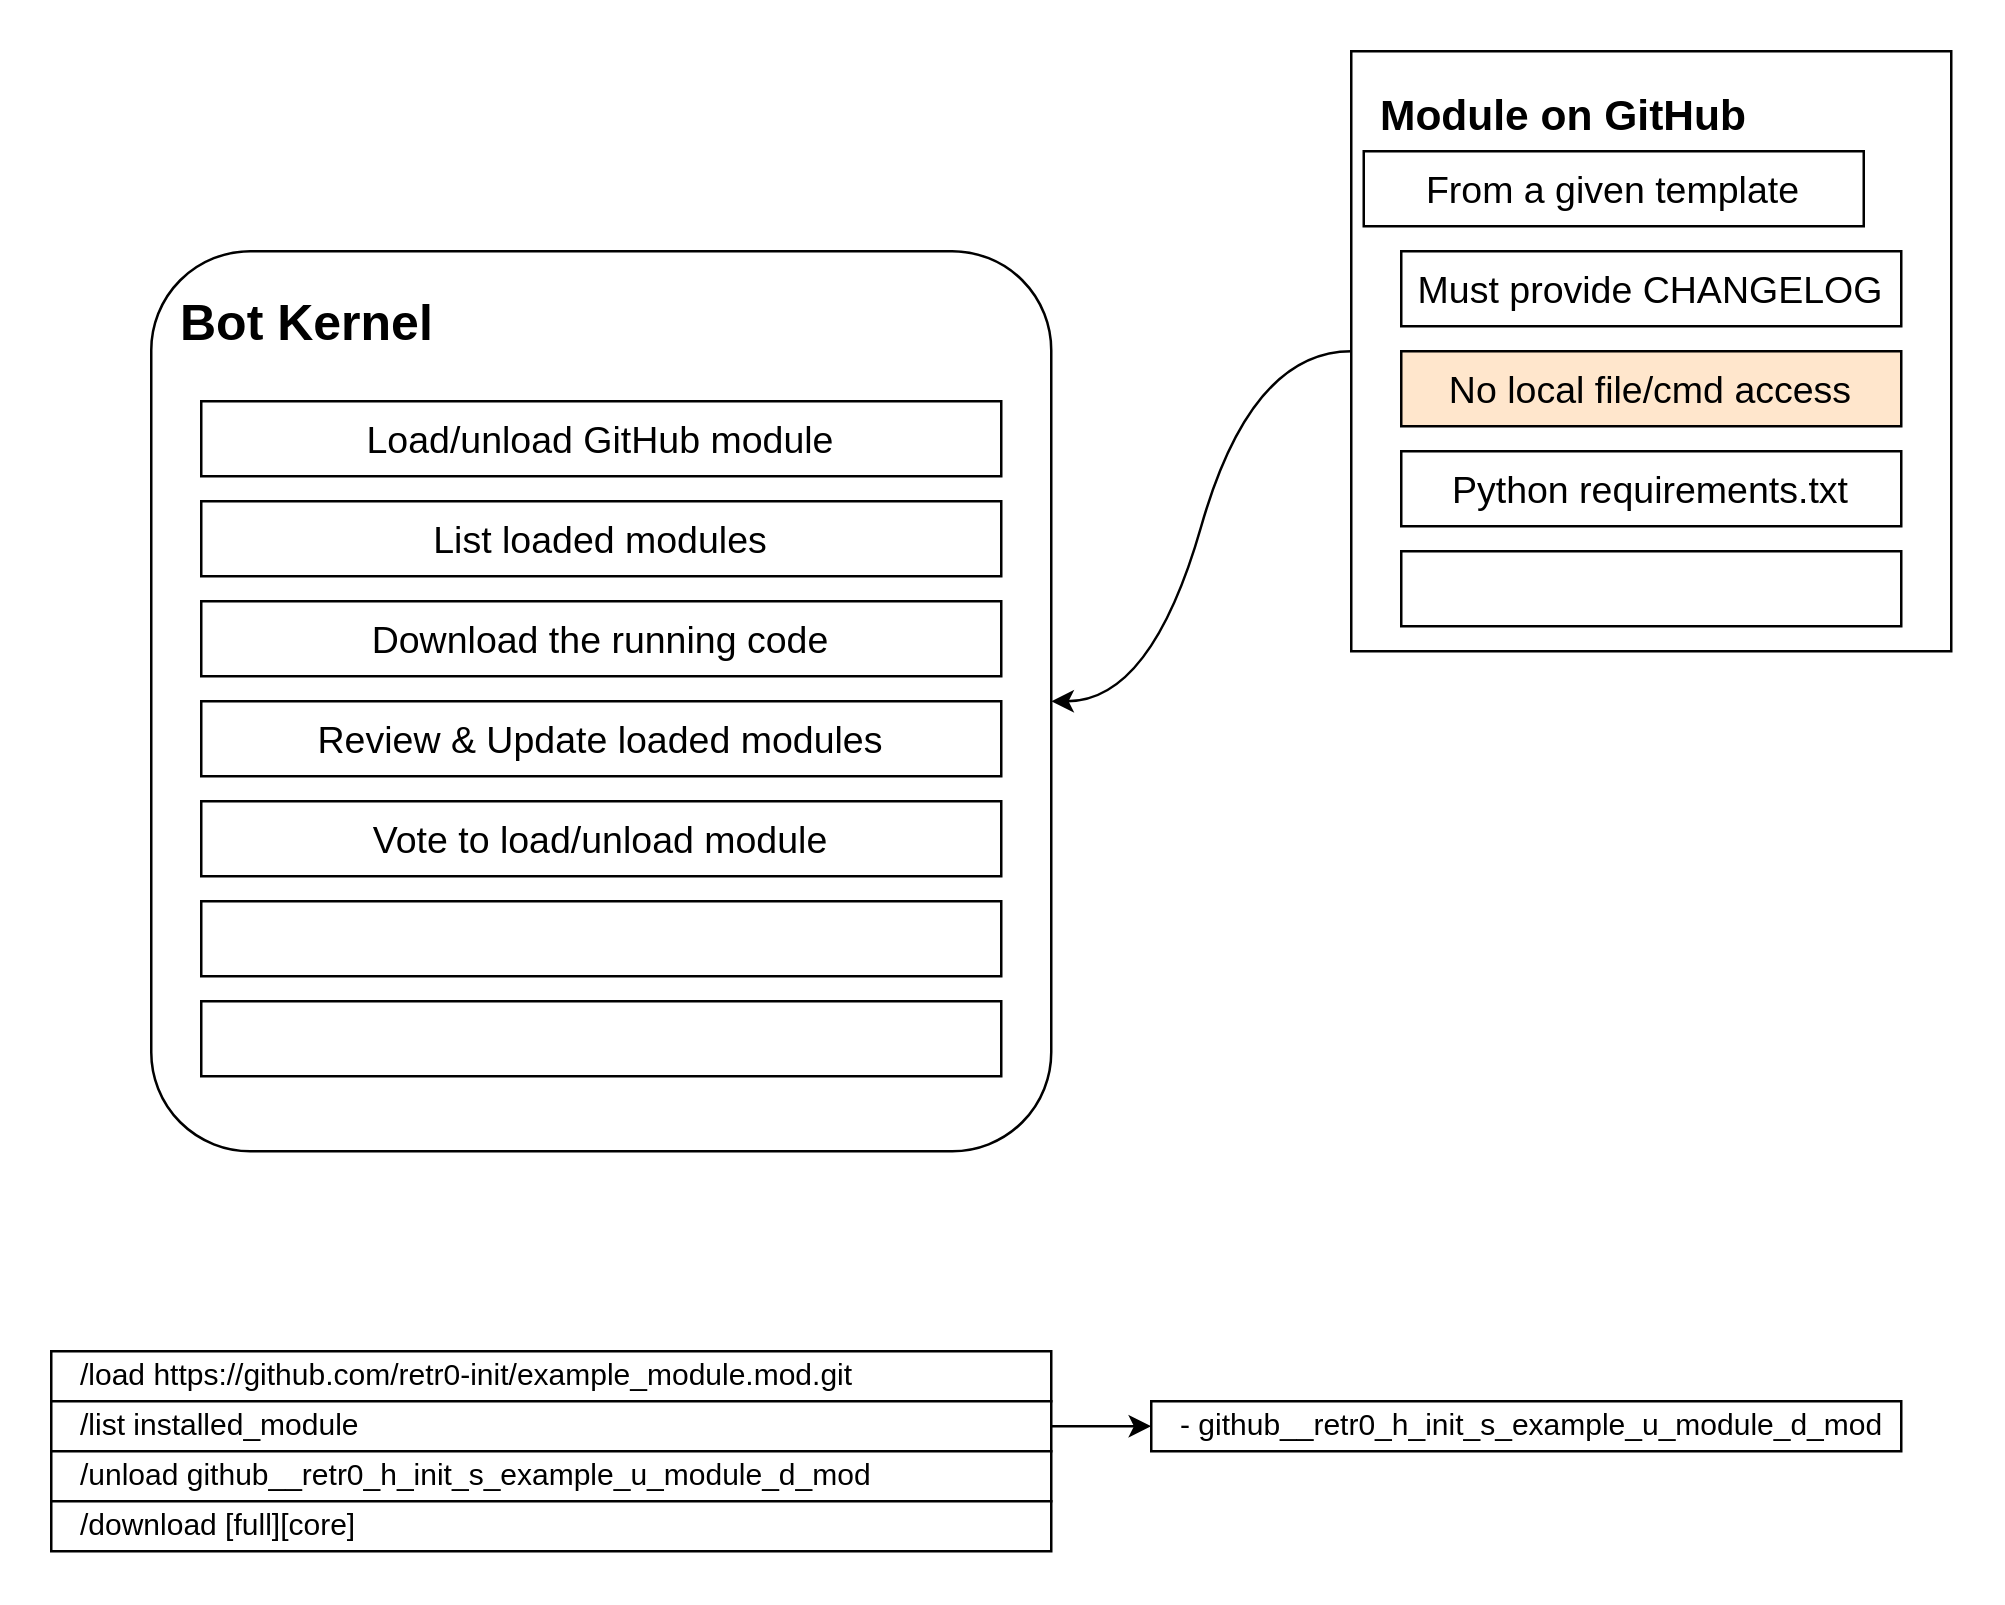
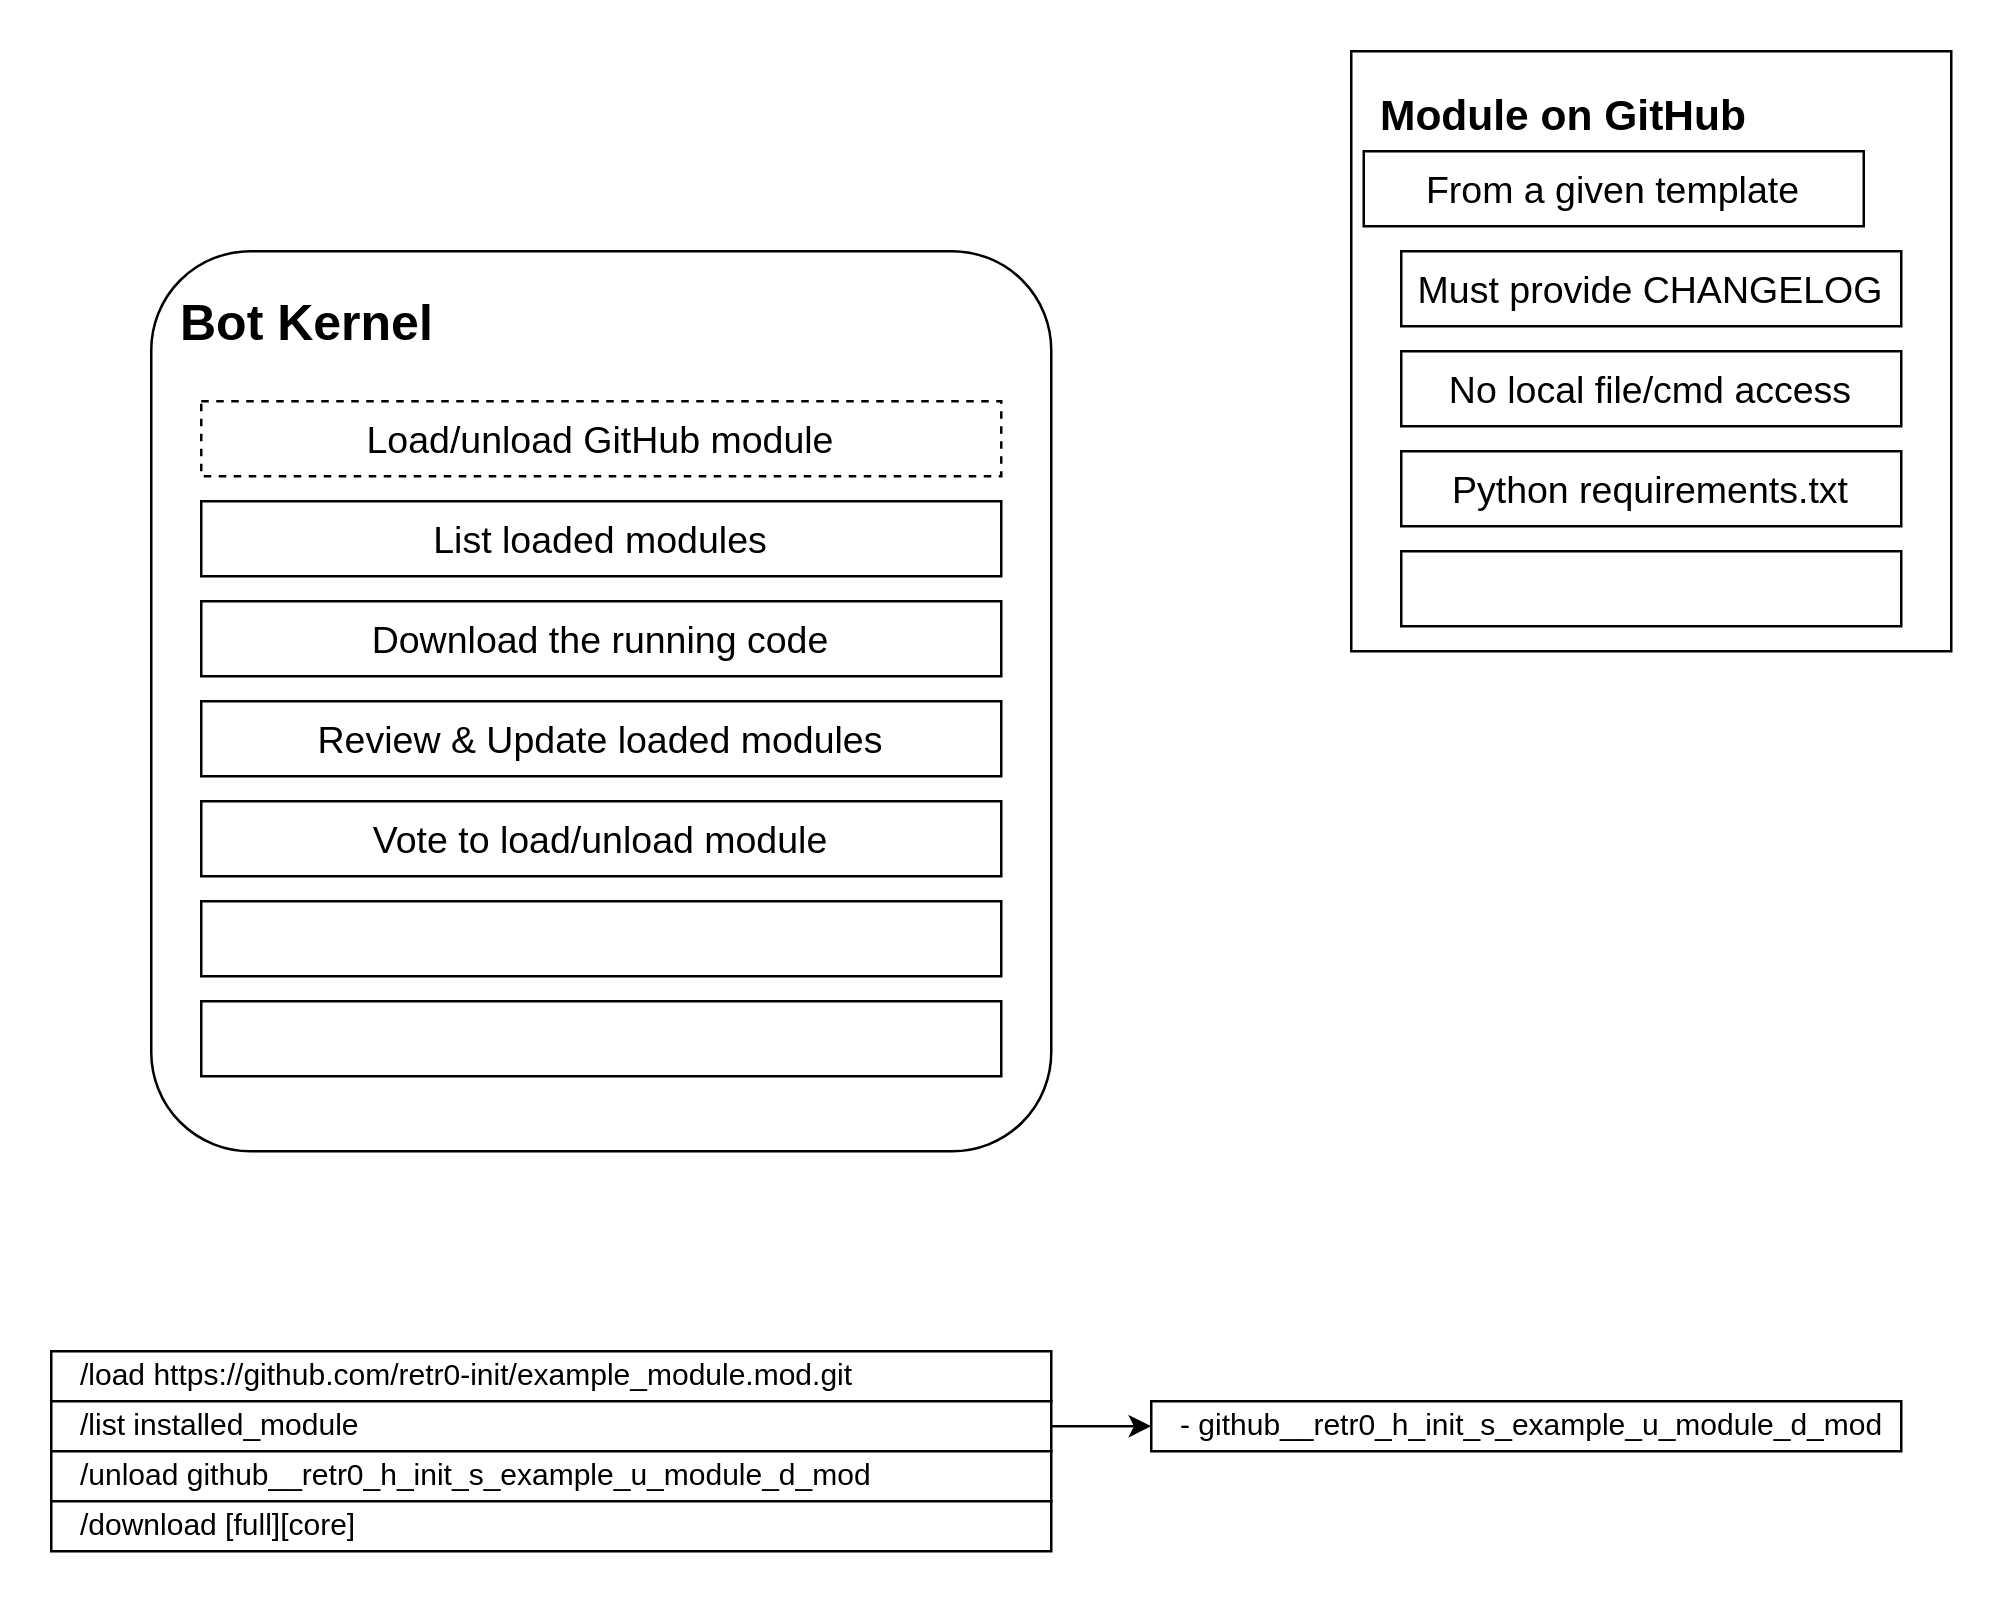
node "No local file/cmd access": fillcolor #ffe6cc -> #ffffff
node "Load/unload GitHub module": style solid -> dashed
edge "Module on GitHub" -> "Bot Kernel": removed
